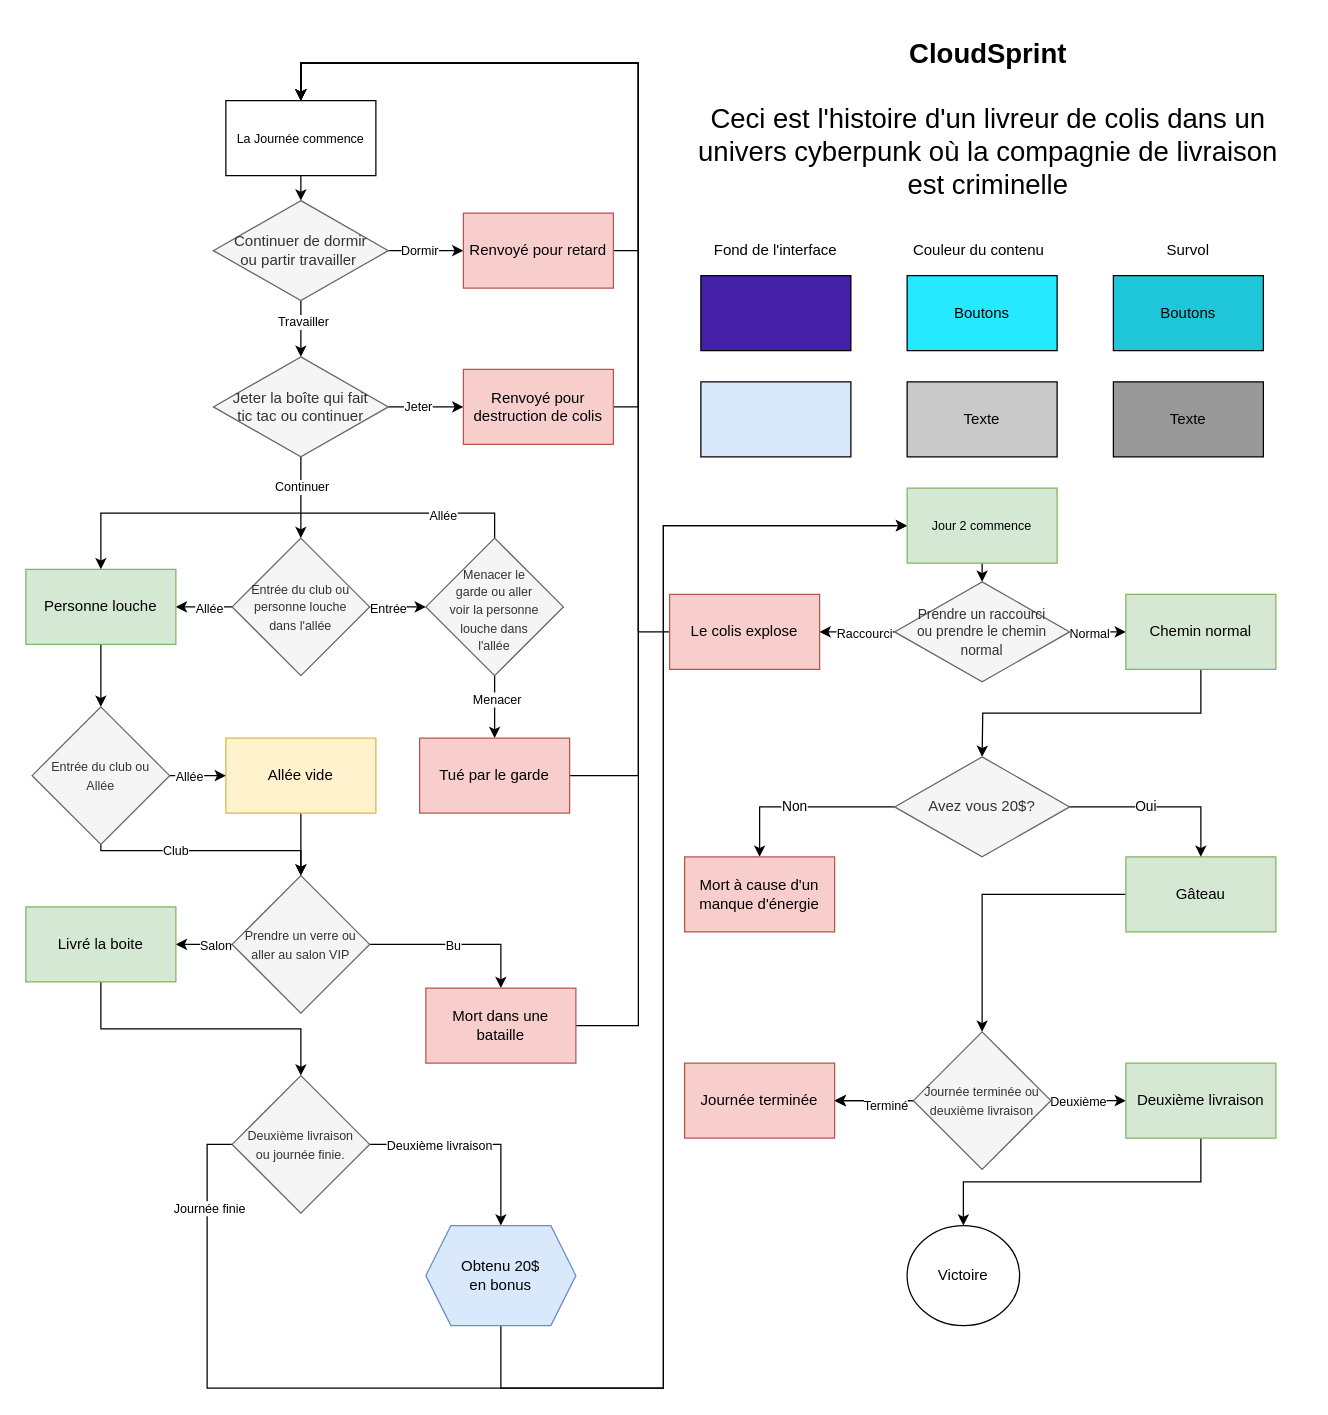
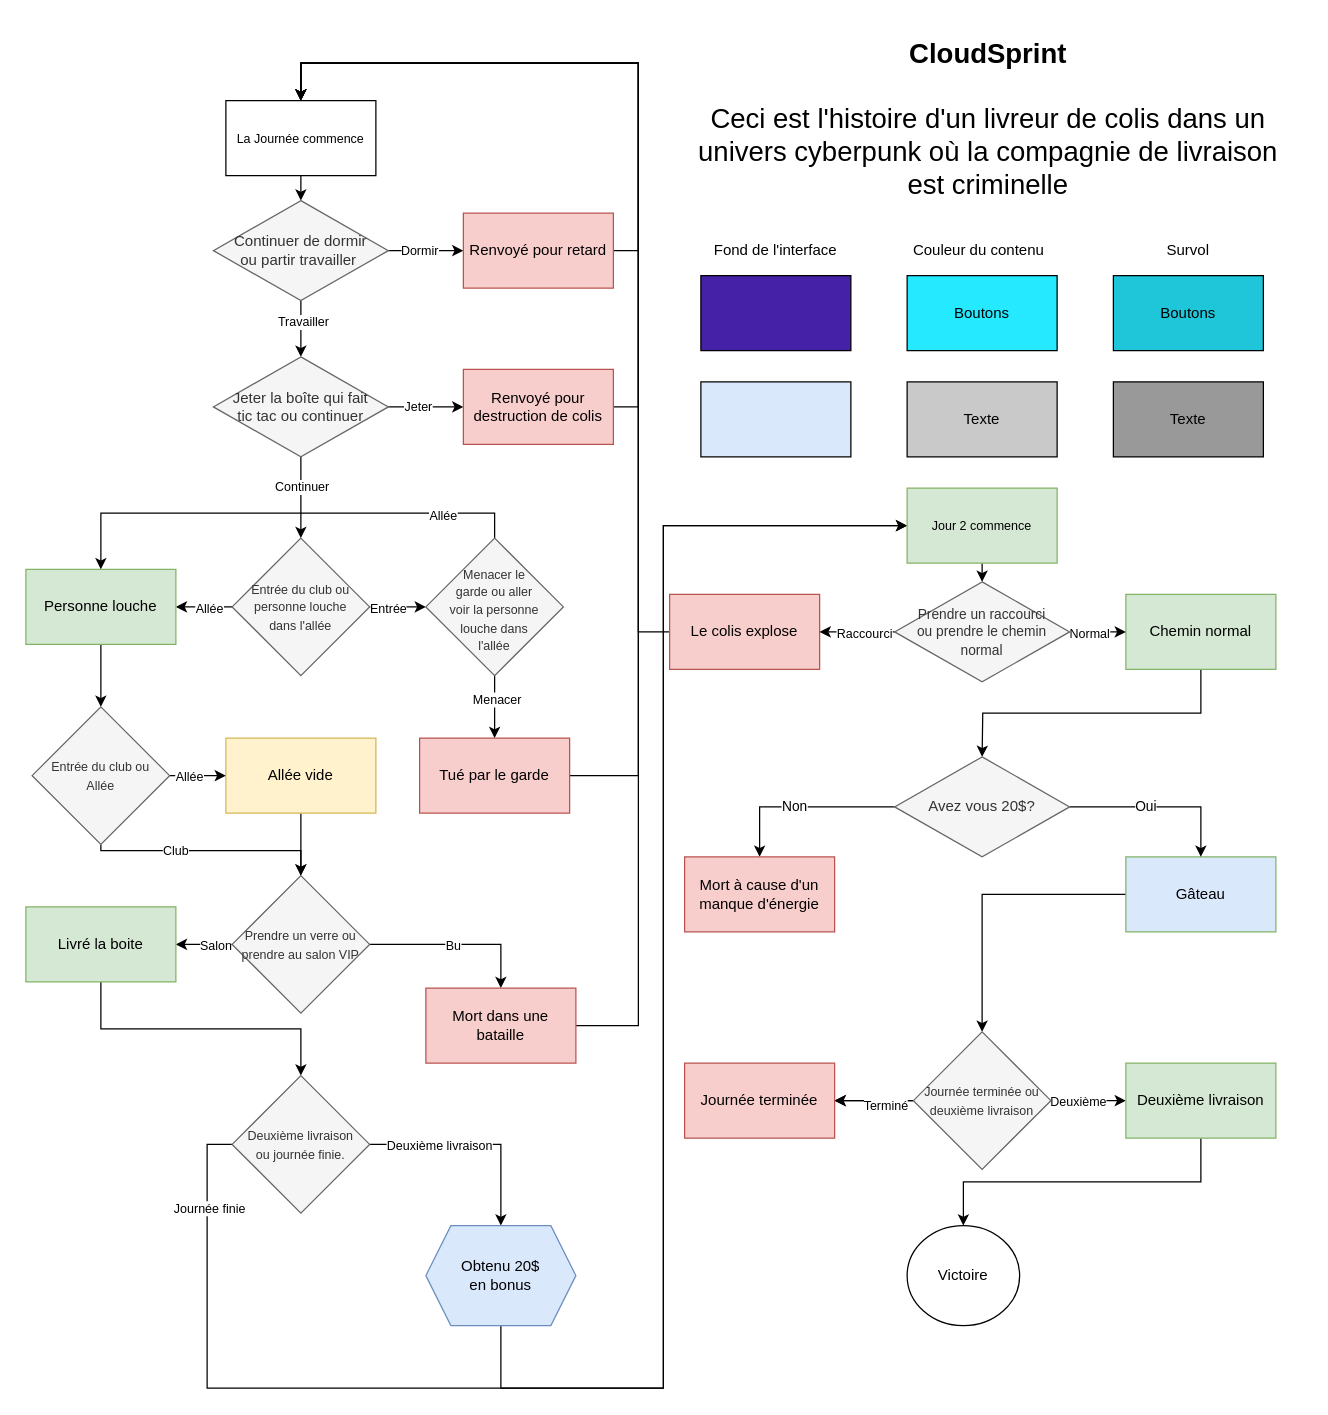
node "Gâteau": fillcolor #d5e8d4 -> #dae8fc
node "Prendre un verre ou aller au salon VIP": label "Prendre un verre ou aller au salon VIP" -> "Prendre un verre ou prendre au salon VIP"
